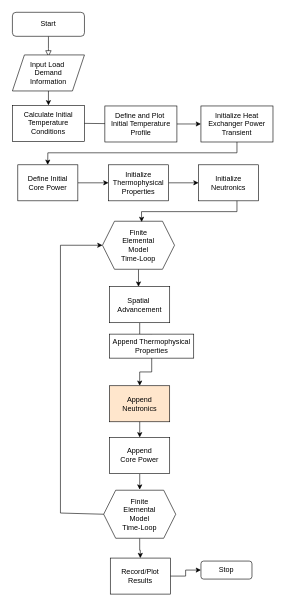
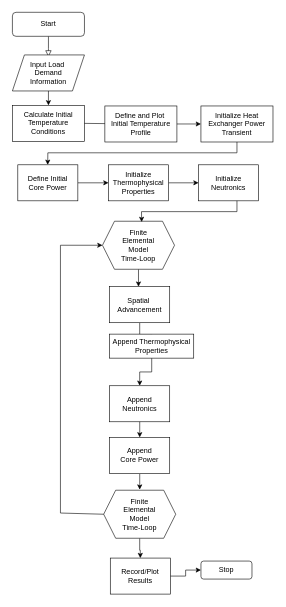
node "Append Neutronics": fillcolor #ffe6cc -> #ffffff
